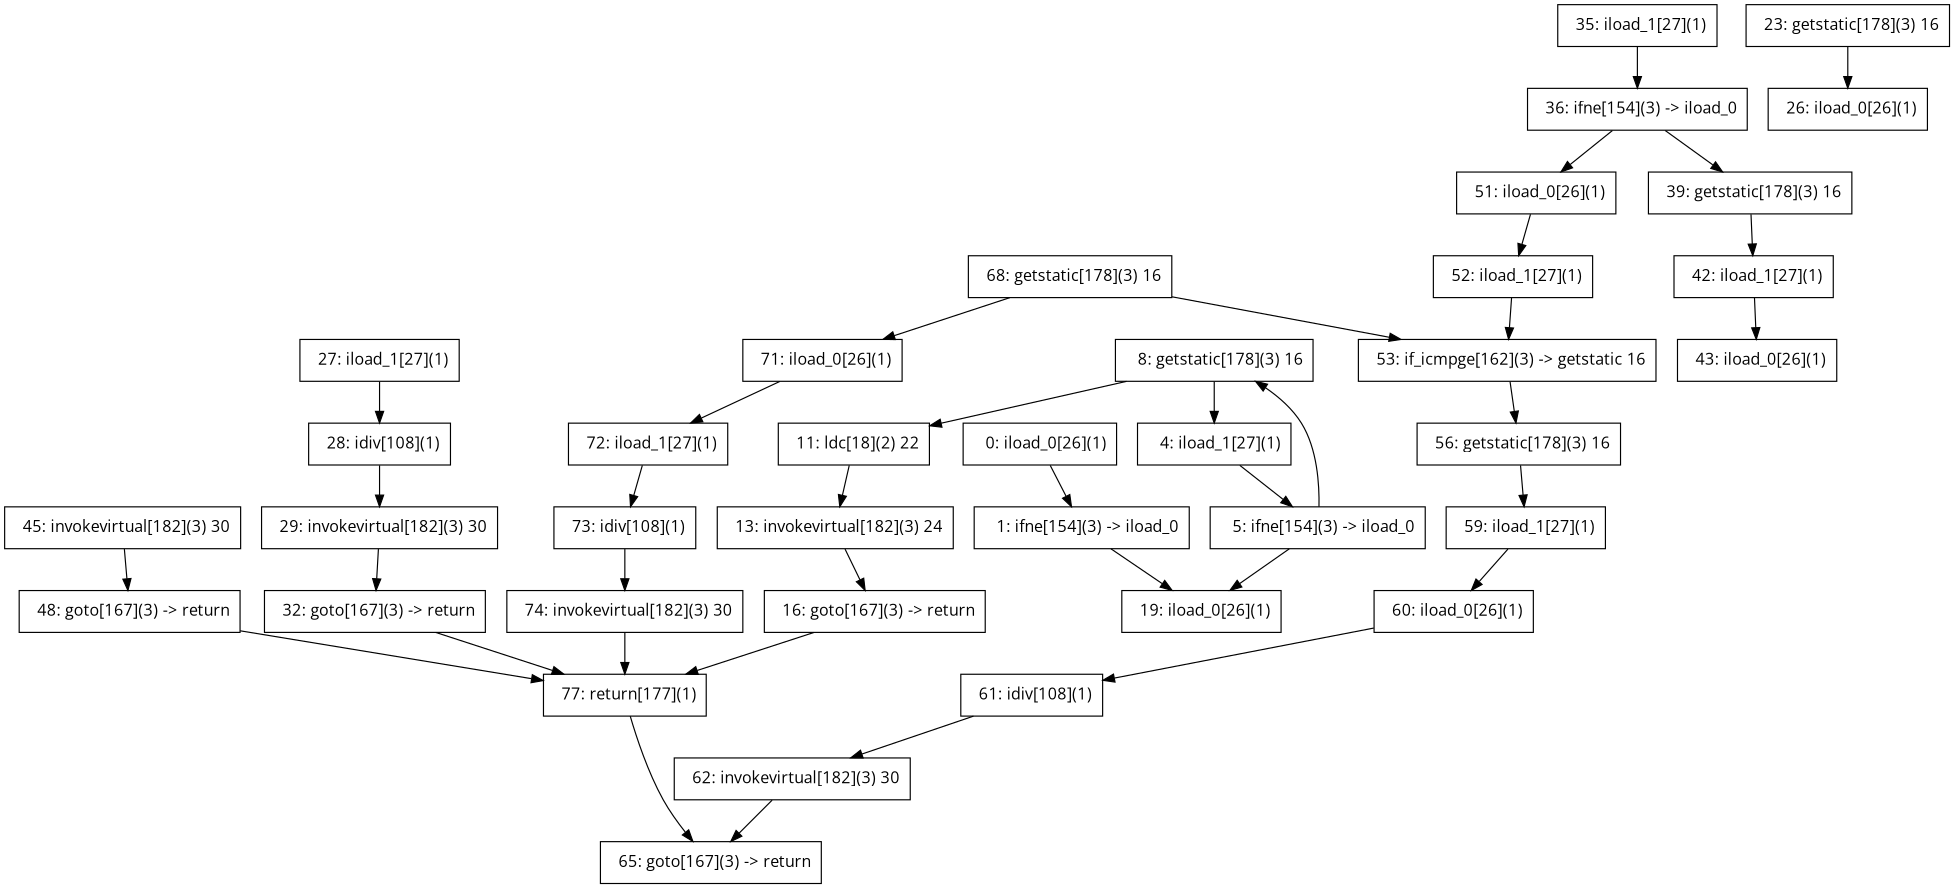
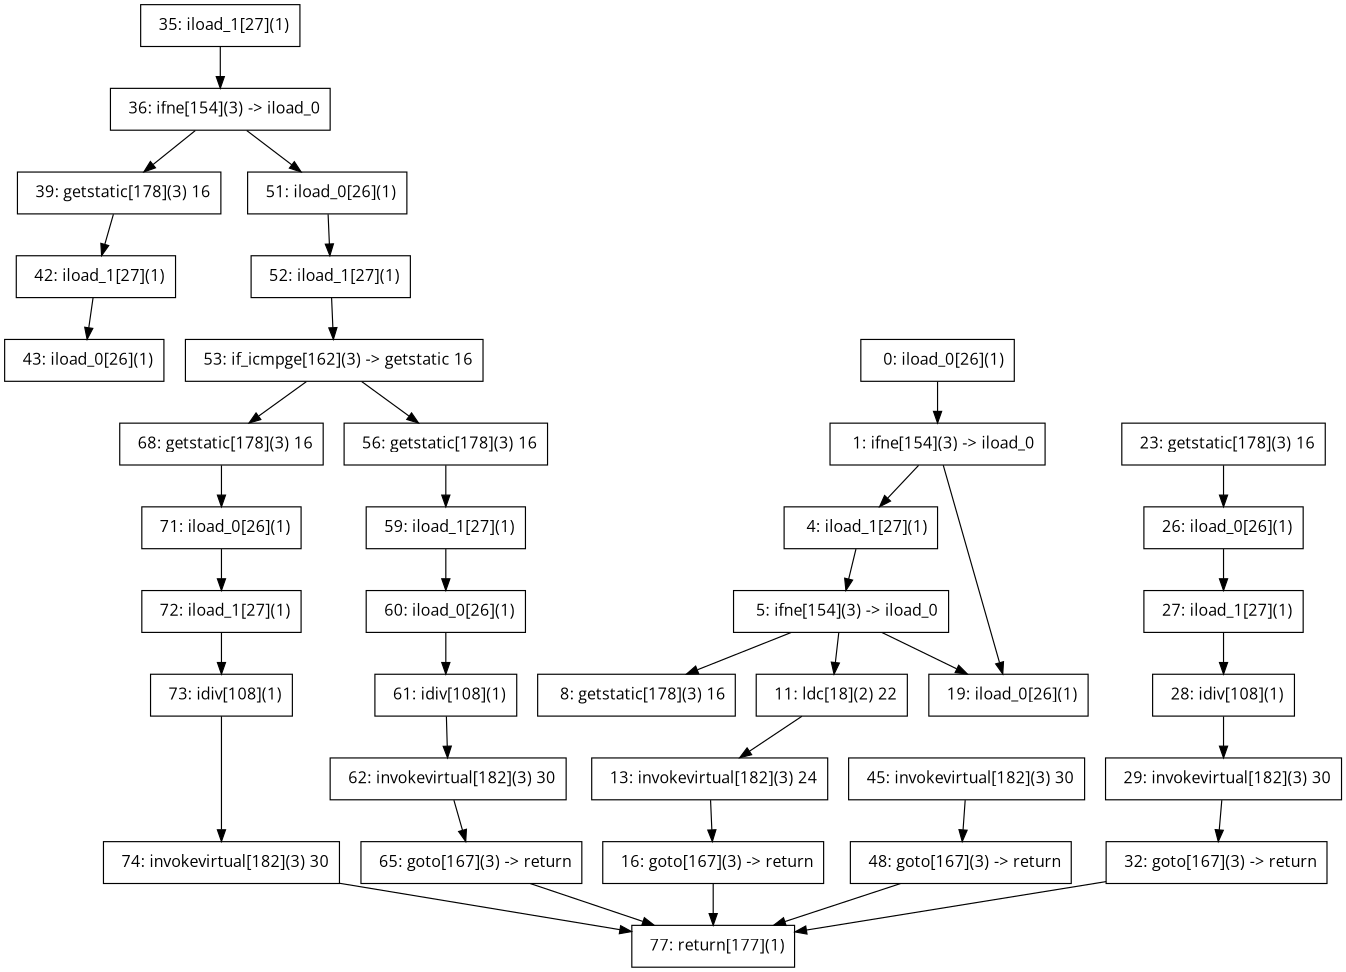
edge "68: getstatic[178](3) 16" -> "53: if_icmpge[162](3) -> getstatic 16": reversed
edge "8: getstatic[178](3) 16" -> "4: iload_1[27](1)": now "1: ifne[154](3) -> iload_0" -> "4: iload_1[27](1)"
edge "8: getstatic[178](3) 16" -> "11: ldc[18](2) 22": now "5: ifne[154](3) -> iload_0" -> "11: ldc[18](2) 22"
edge "26: iload_0[26](1)" -> "27: iload_1[27](1)": added
edge "77: return[177](1)" -> "65: goto[167](3) -> return": reversed
